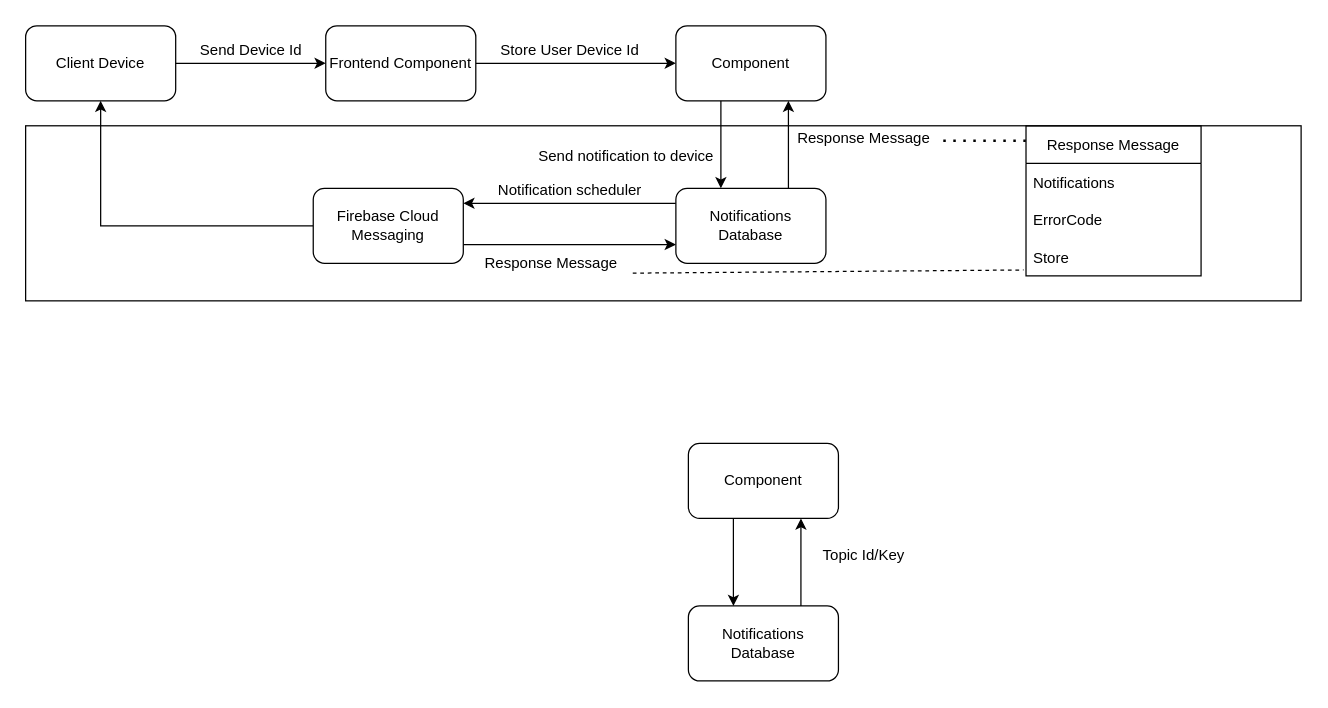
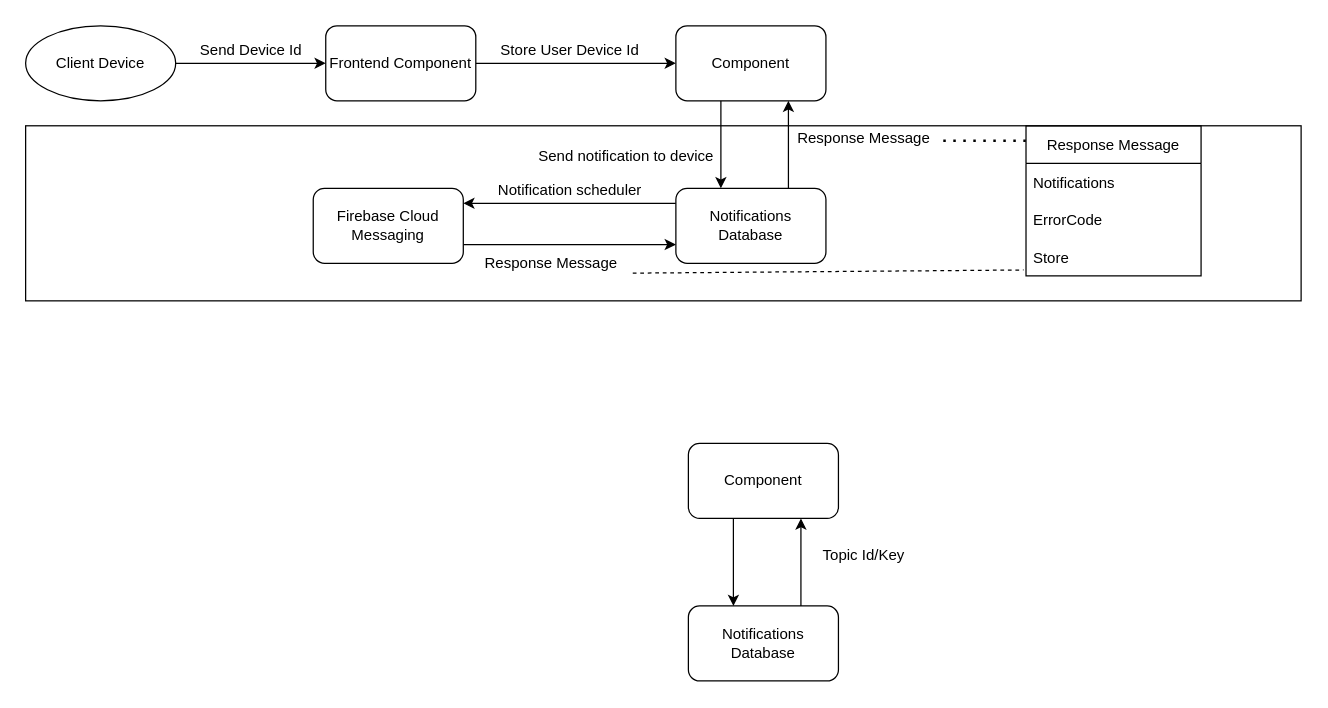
node "Client Device": shape rounded rectangle -> ellipse
edge "Firebase Cloud Messaging" -> "Client Device": removed
